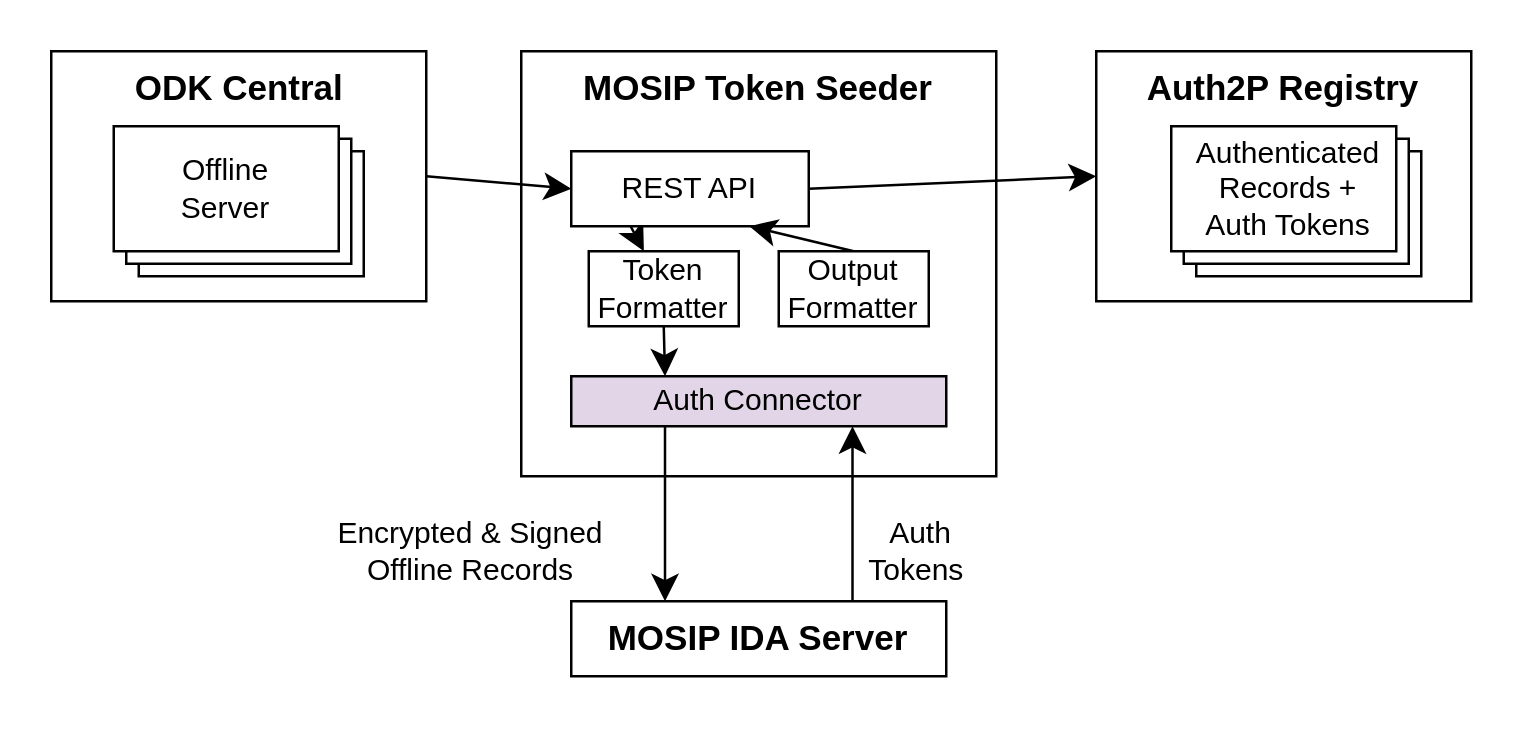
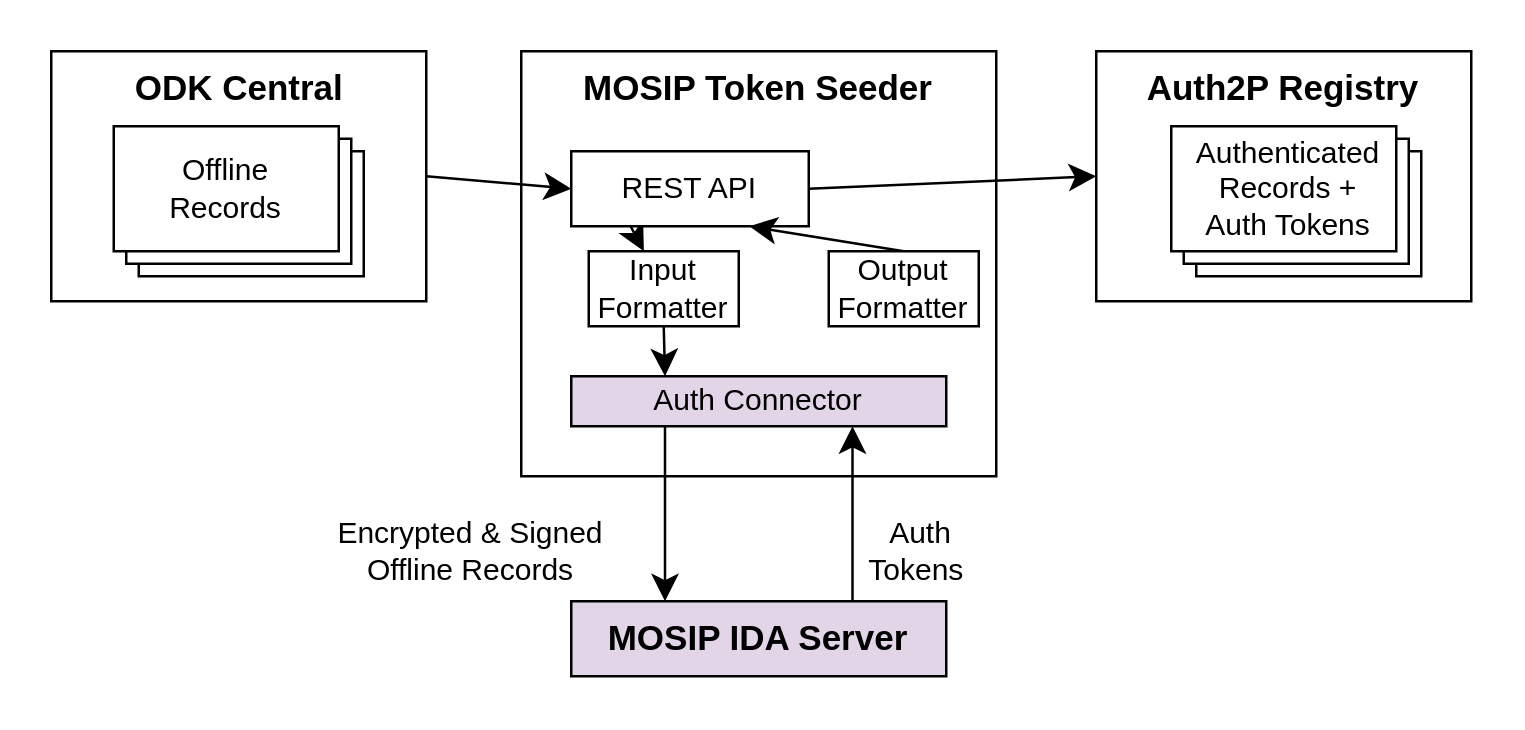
node "Offline Server": label "Offline Server" -> "Offline Records"
node "Token Formatter": label "Token Formatter" -> "Input Formatter"
node "Output Formatter": moved (854, 289) -> (904, 289)
node "MOSIP IDA Server": fillcolor #ffffff -> #e1d5e7
